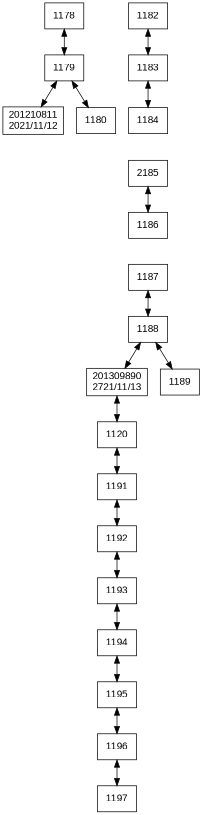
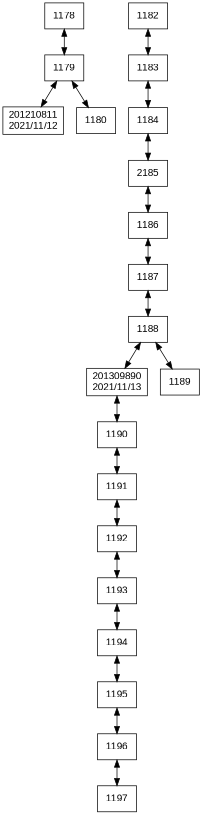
edge "1184" -- "2185": added
edge "1186" -- "1187": added
node "201309890 2721/11/13": label "201309890 2721/11/13" -> "201309890 2021/11/13"
node "1120": label "1120" -> "1190"
